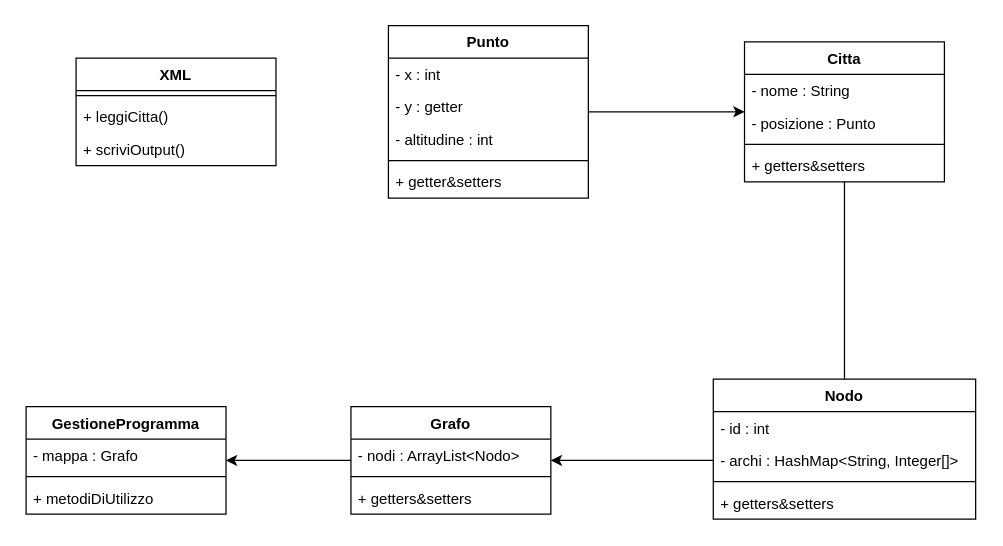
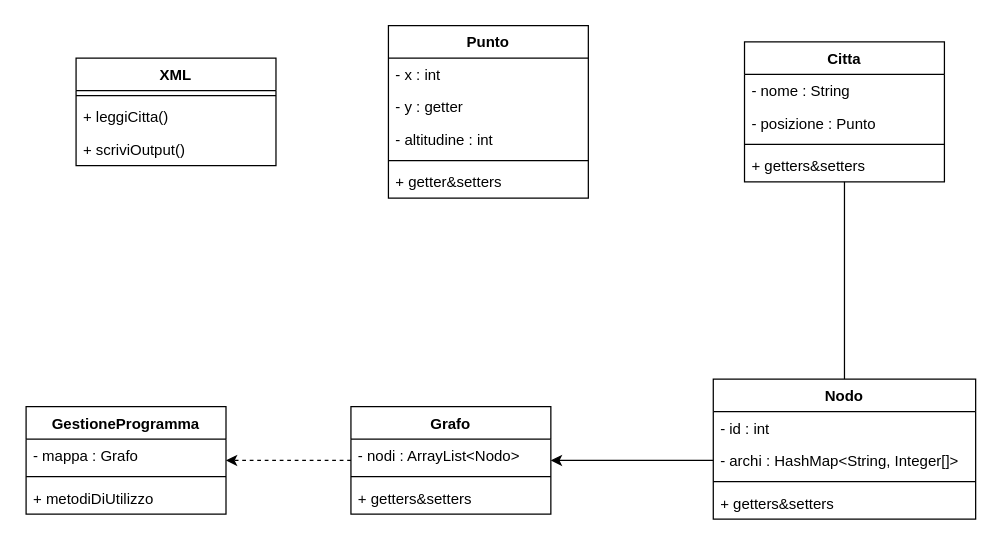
edge "Punto" -> "Citta": removed
edge "Grafo" -> "GestioneProgramma": style solid -> dashed
